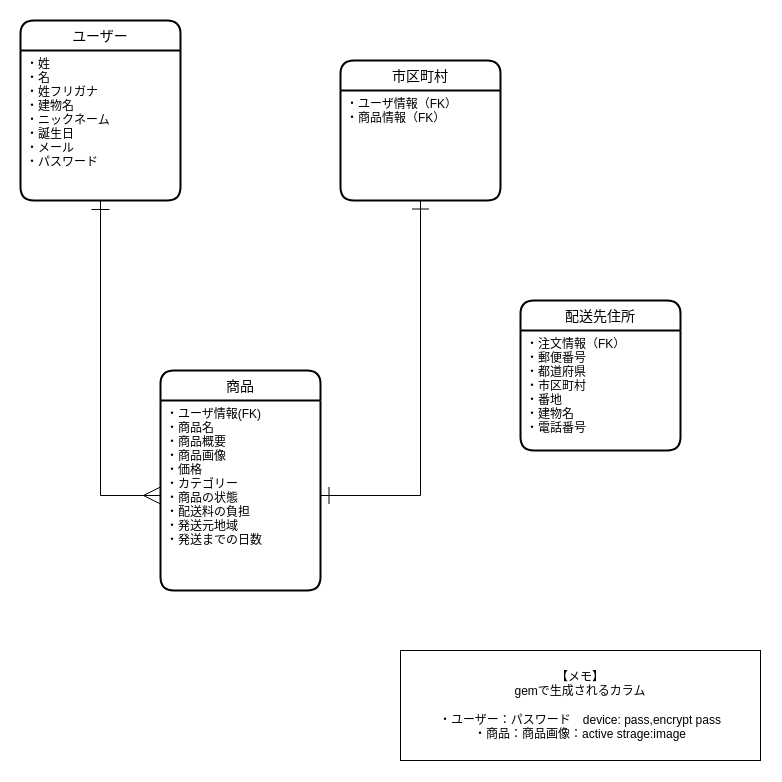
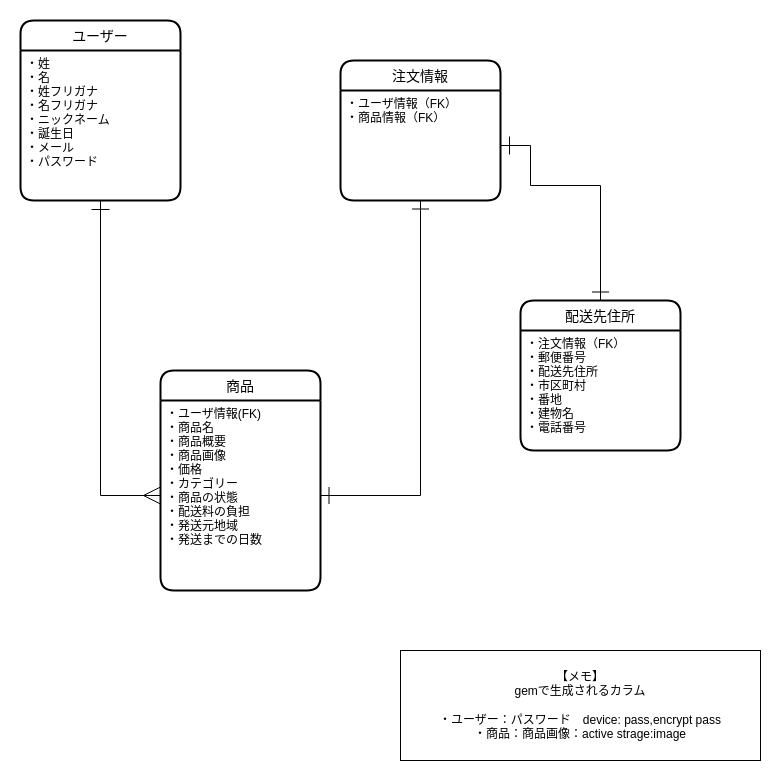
node "・姓 ・名 ・姓フリガナ ・建物名 ・ニックネーム ・誕生日 ・メール ・パスワード": label "・姓 ・名 ・姓フリガナ ・建物名 ・ニックネーム ・誕生日 ・メール ・パスワード" -> "・姓 ・名 ・姓フリガナ ・名フリガナ ・ニックネーム ・誕生日 ・メール ・パスワード"
node "市区町村": label "市区町村" -> "注文情報"
edge "・ユーザ情報（FK） ・商品情報（FK）" -- "配送先住所": added
node "・注文情報（FK） ・郵便番号 ・都道府県 ・市区町村 ・番地 ・建物名 ・電話番号": label "・注文情報（FK） ・郵便番号 ・都道府県 ・市区町村 ・番地 ・建物名 ・電話番号" -> "・注文情報（FK） ・郵便番号 ・配送先住所 ・市区町村 ・番地 ・建物名 ・電話番号"
